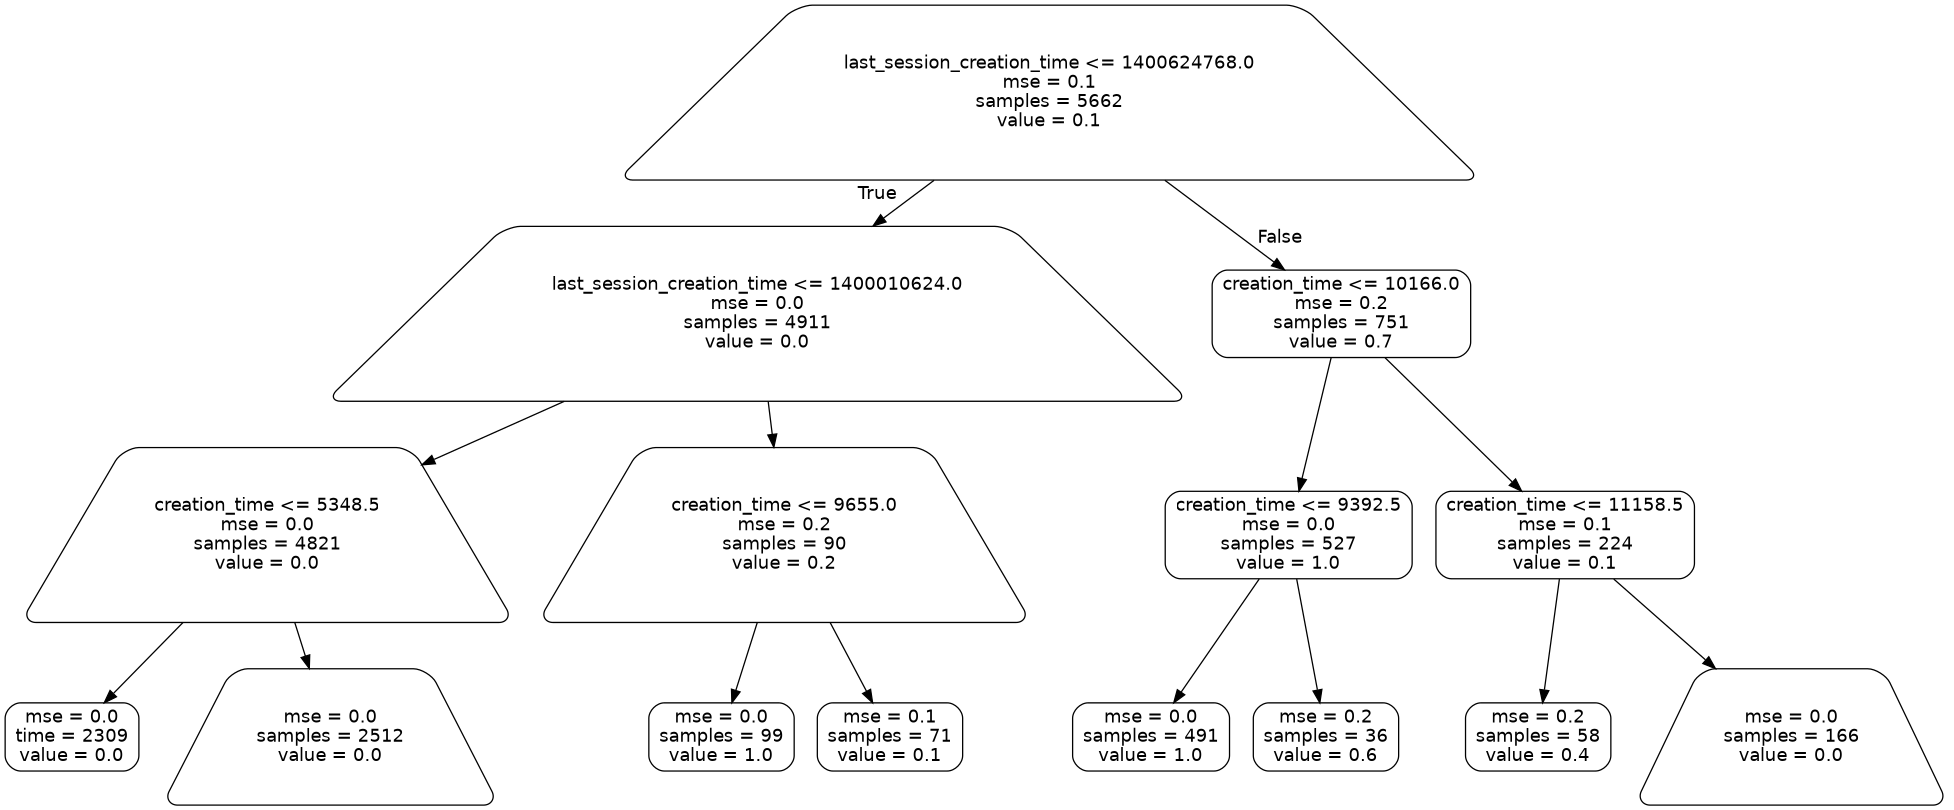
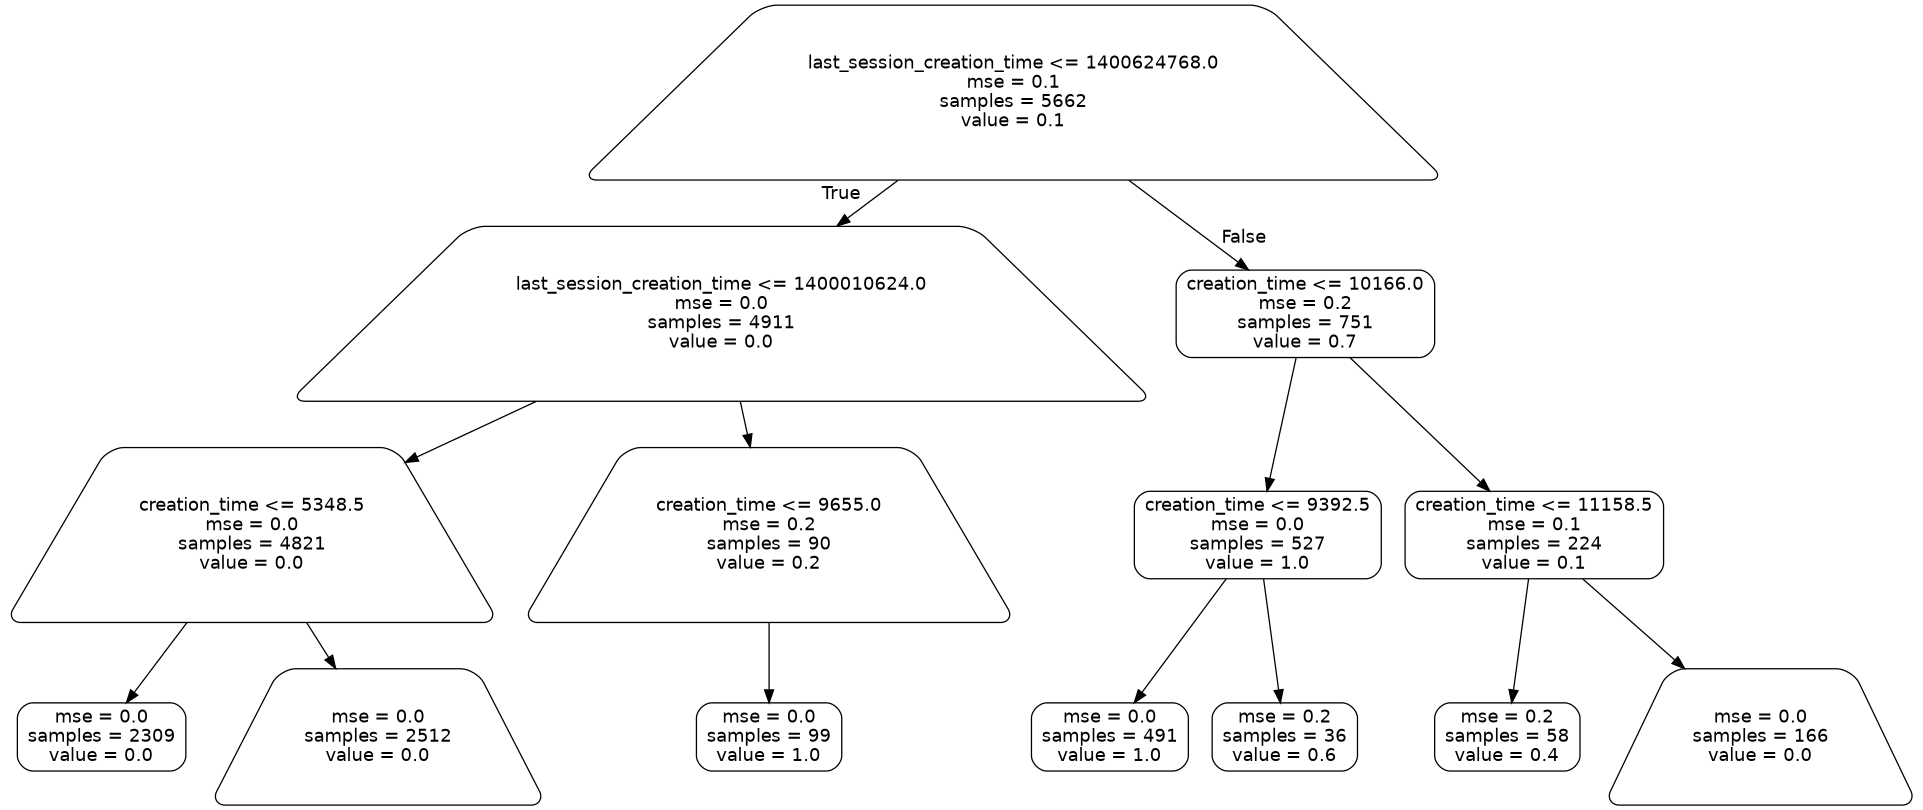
node "mse = 0.0 time = 2309 value = 0.0": label "mse = 0.0 time = 2309 value = 0.0" -> "mse = 0.0 samples = 2309 value = 0.0"
node "mse = 0.1 samples = 71 value = 0.1": removed
